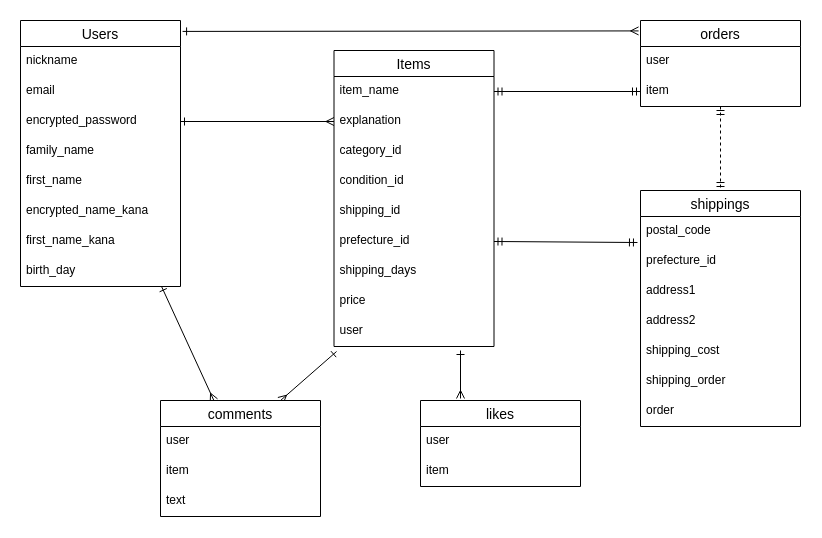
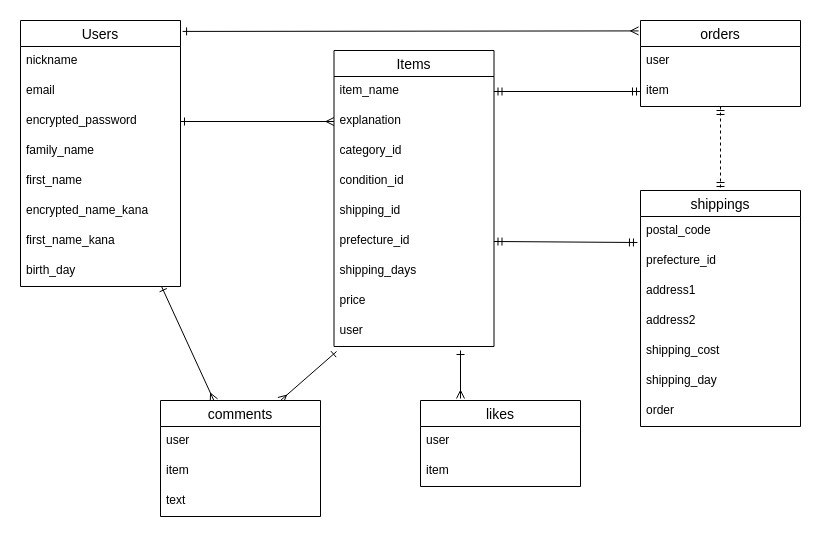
node "shipping_order": label "shipping_order" -> "shipping_day"
